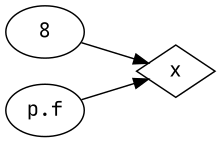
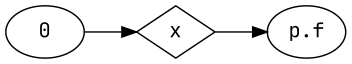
node "8": label "8" -> "0"
edge "p.f" -> "x": reversed
